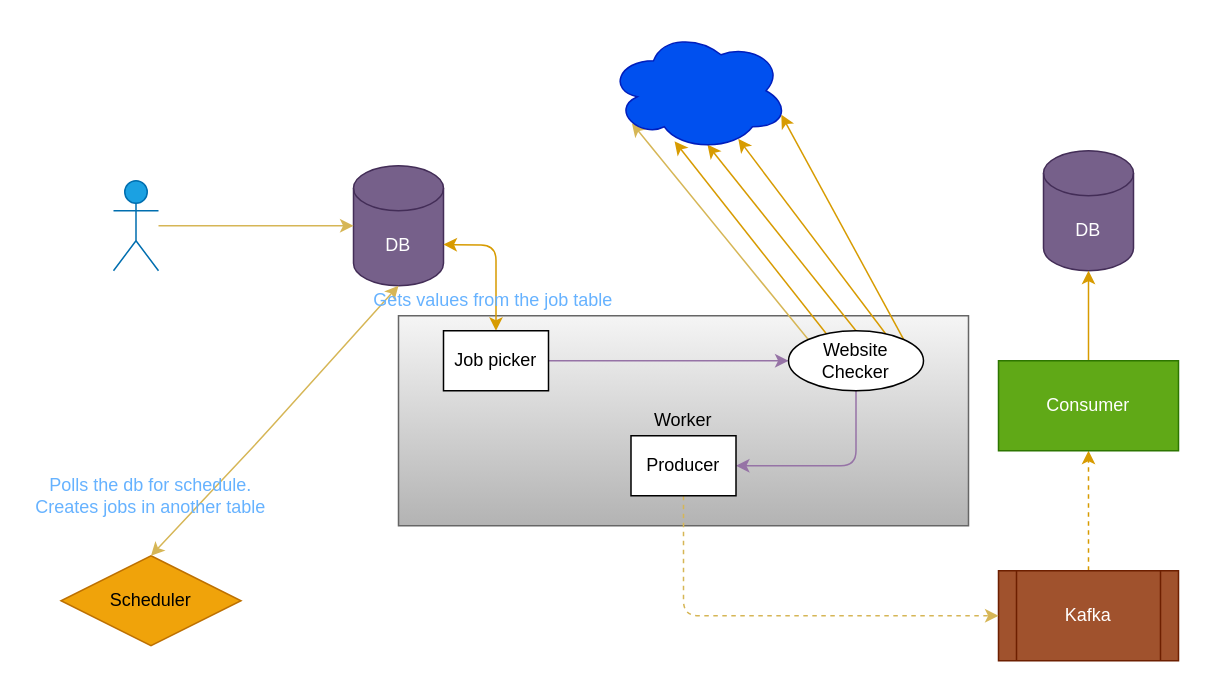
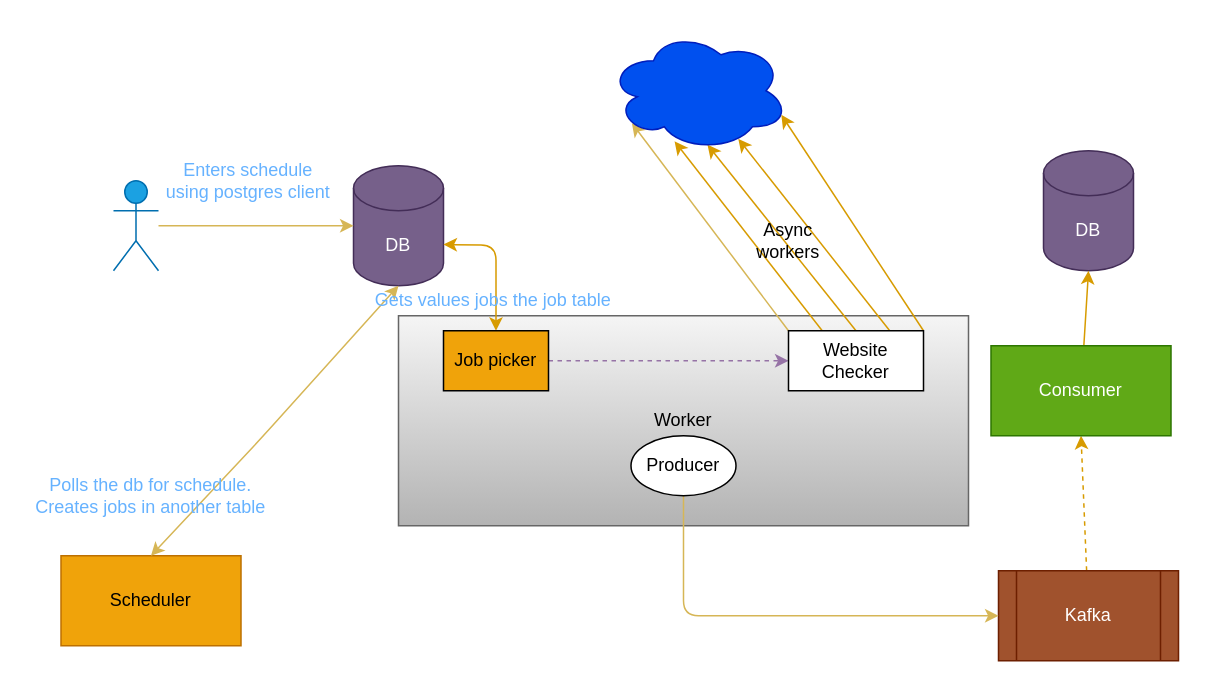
node "Enters schedule using postgres client": added
node "Async workers": added
node "Async": label "Async" -> "Actor"
node "Gets values from the job table": label "Gets values from the job table" -> "Gets values jobs the job table"
node "Job picker": fillcolor #ffffff -> #f0a30a
edge "Job picker" -> "Website Checker": style solid -> dashed
node "Website Checker": shape ellipse -> rectangle
node "Consumer": moved (1088, 406) -> (1081, 391)
node "Producer": shape rectangle -> ellipse
edge "Website Checker" -> "Producer": removed
node "Scheduler": shape diamond -> rectangle
edge "Producer" -> "Kafka": style dashed -> solid
